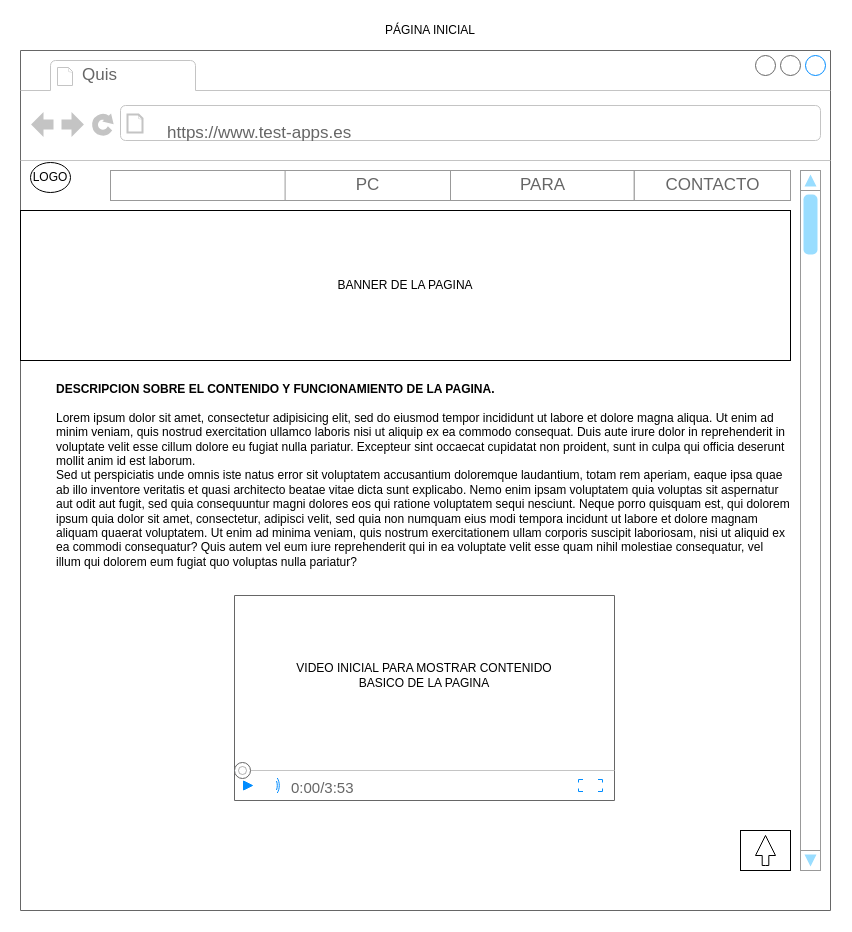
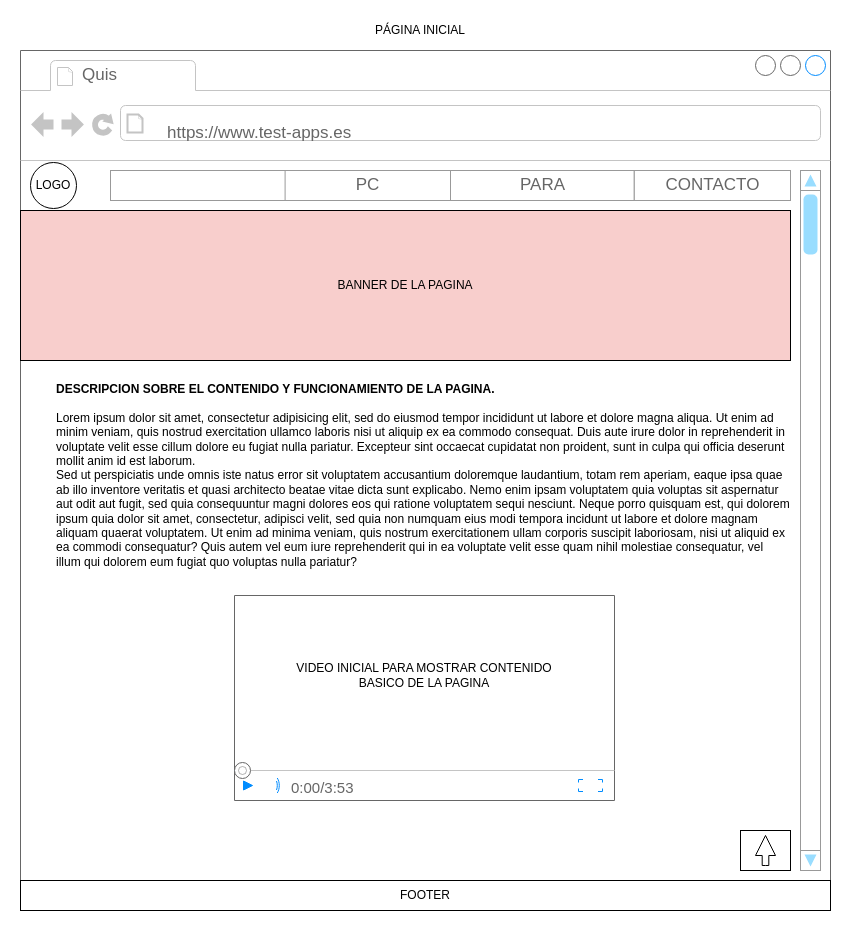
node "PÁGINA INICIAL": moved (431, 31) -> (421, 31)
node "LOGO": size 40x30 -> 46x46
node "BANNER DE LA PAGINA": fillcolor #ffffff -> #f8cecc
node "FOOTER": added
